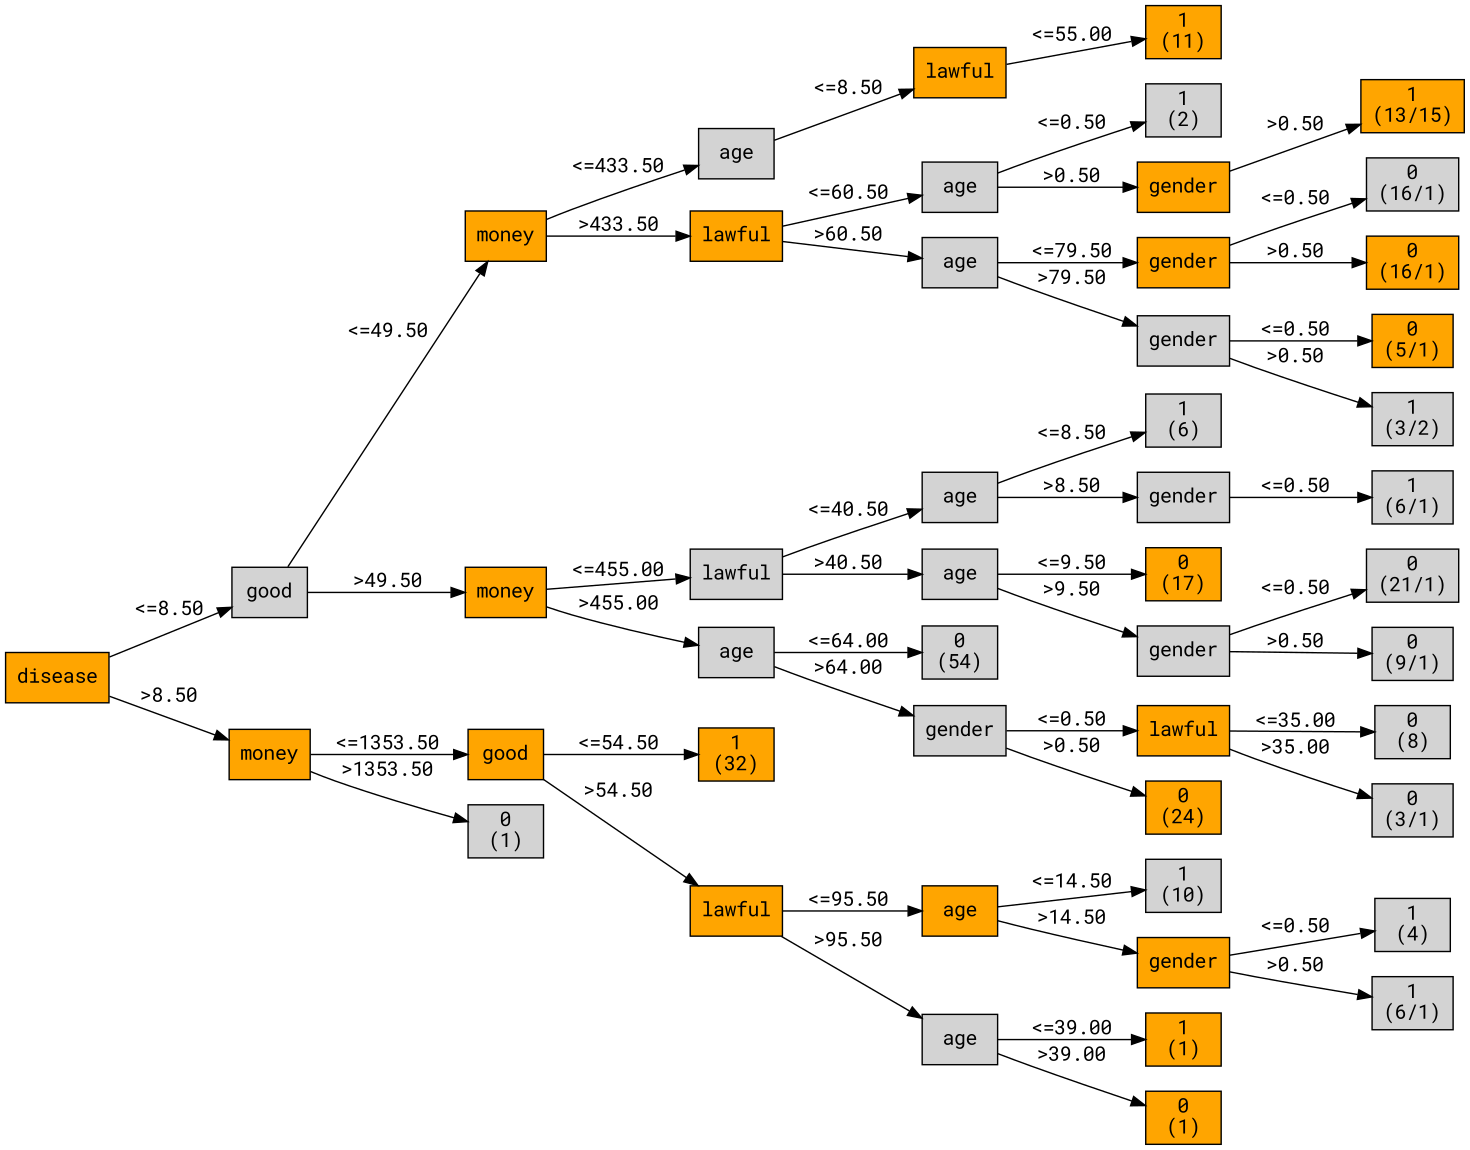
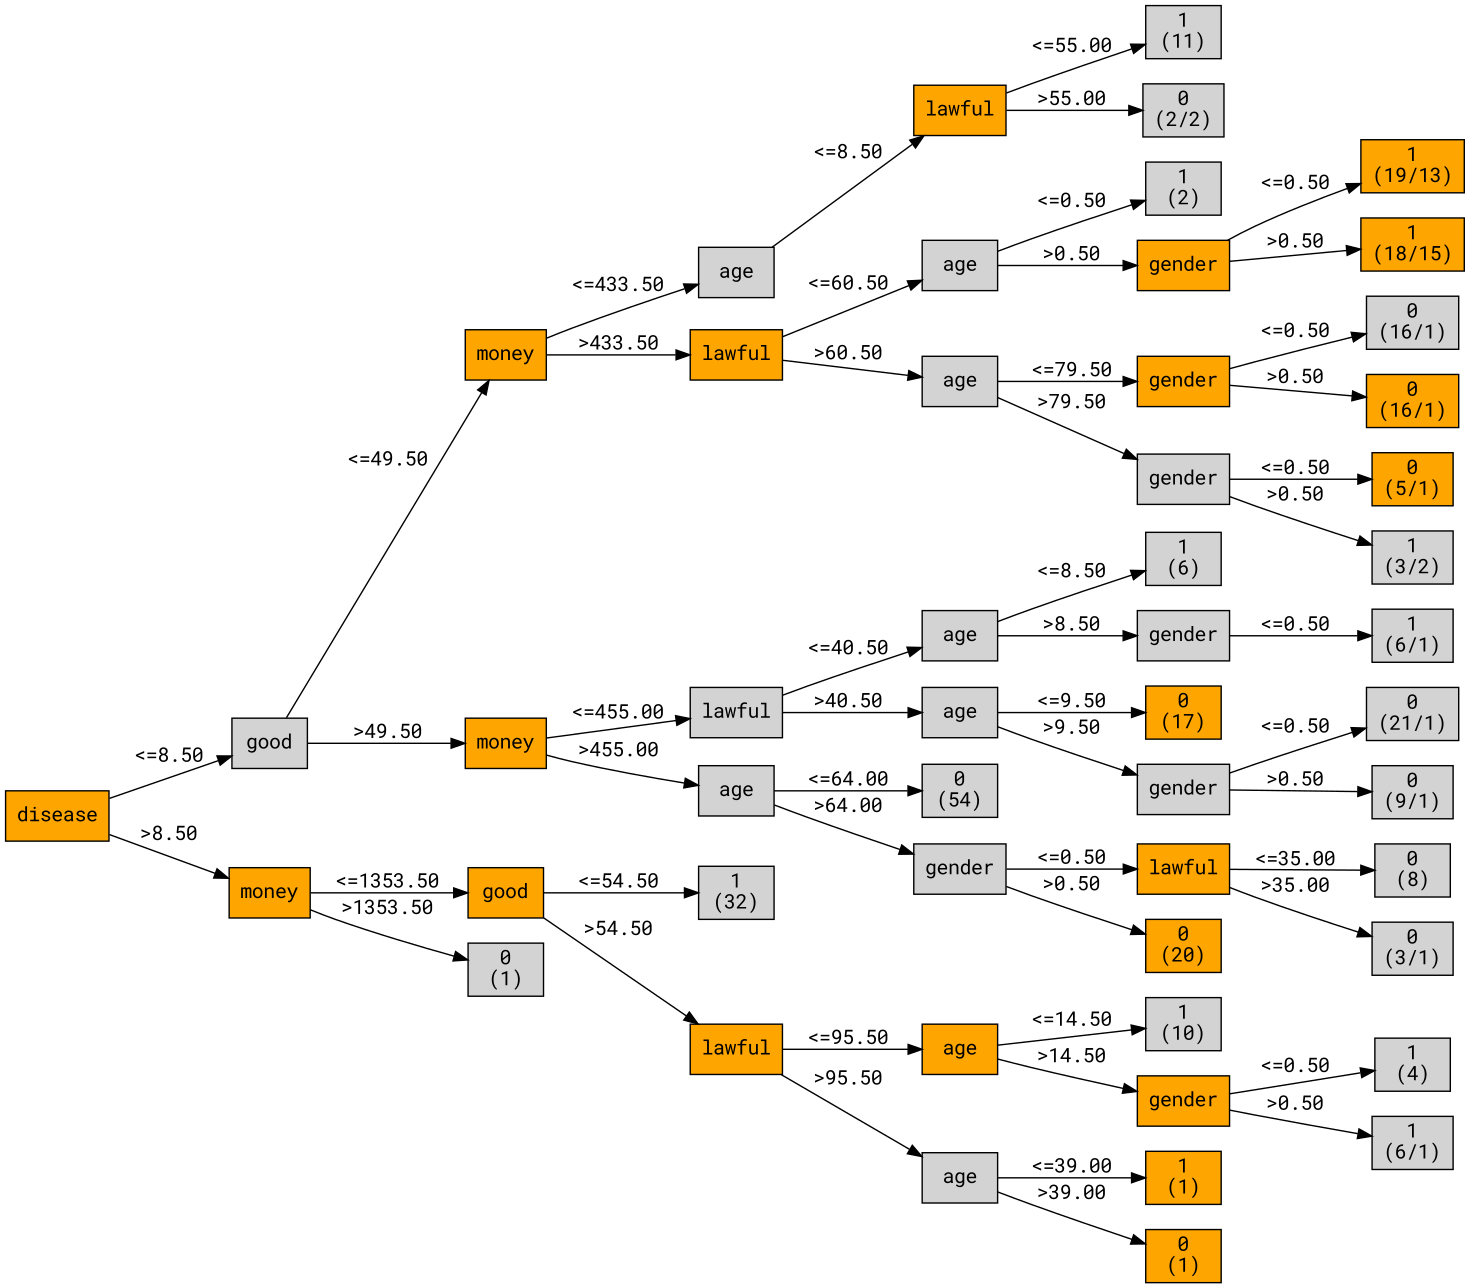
node "1 (11)": fillcolor orange -> lightgrey
node "1 (13/15)": label "1 (13/15)" -> "1 (18/15)"
node "0 (2/2)": added
node "1 (19/13)": added
node "1 (32)": fillcolor orange -> lightgrey
node "0 (24)": label "0 (24)" -> "0 (20)"
